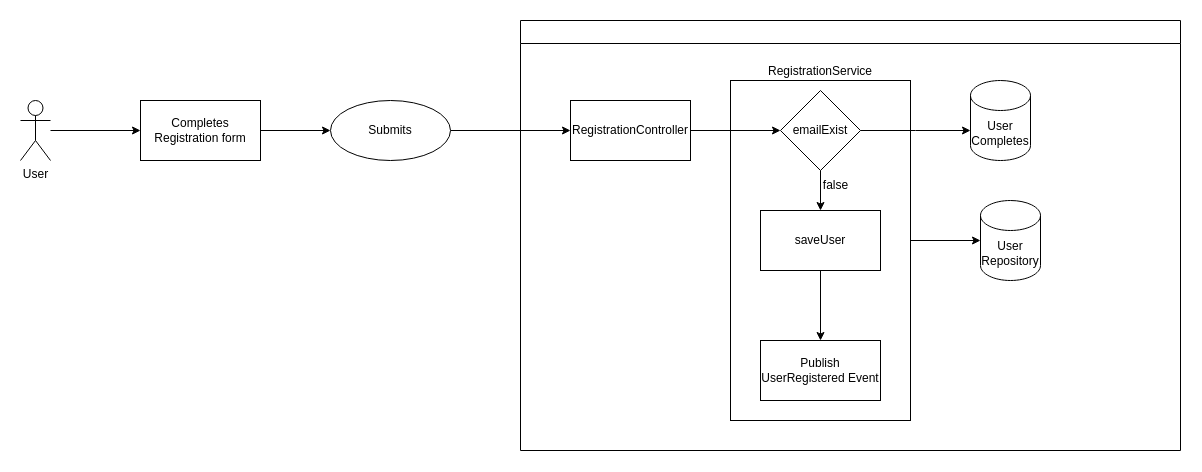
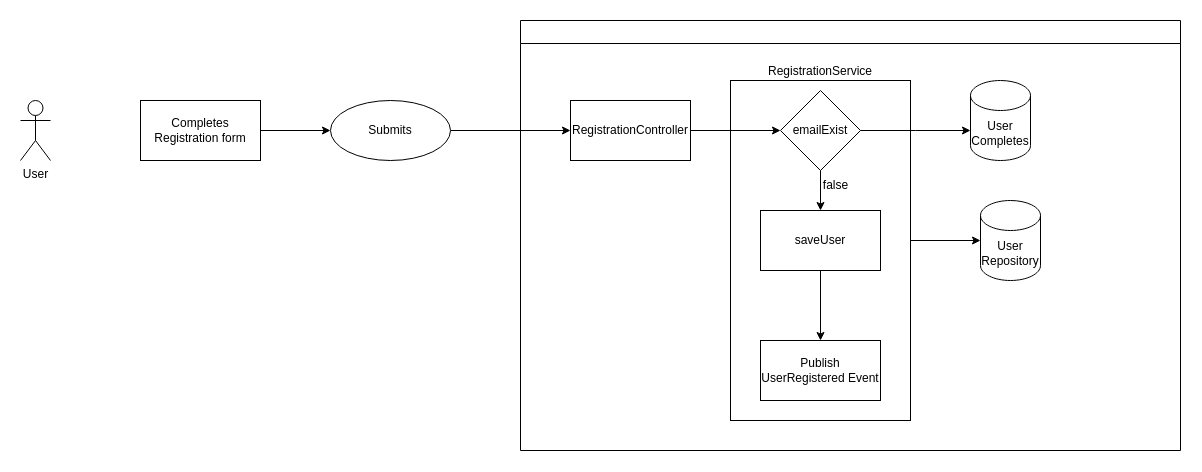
edge "User" -> "Completes Registration form": removed
